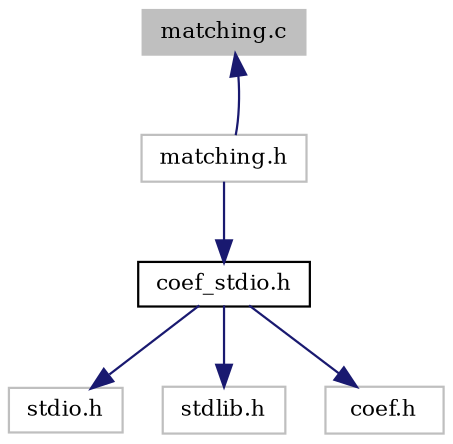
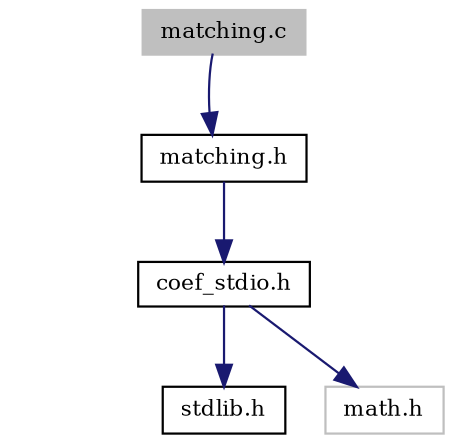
edge "matching.h" -> "matching.c": reversed
node "matching.h": color grey75 -> black
node "stdio.h": removed
node "stdlib.h": color grey75 -> black
node "coef.h": label "coef.h" -> "math.h"
